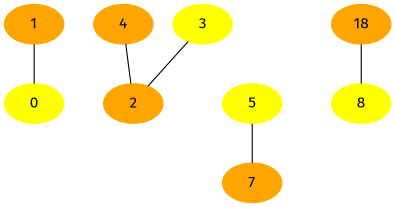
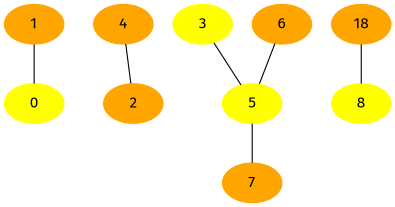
node "6": added
edge "3" -- "2": now "3" -- "5"
